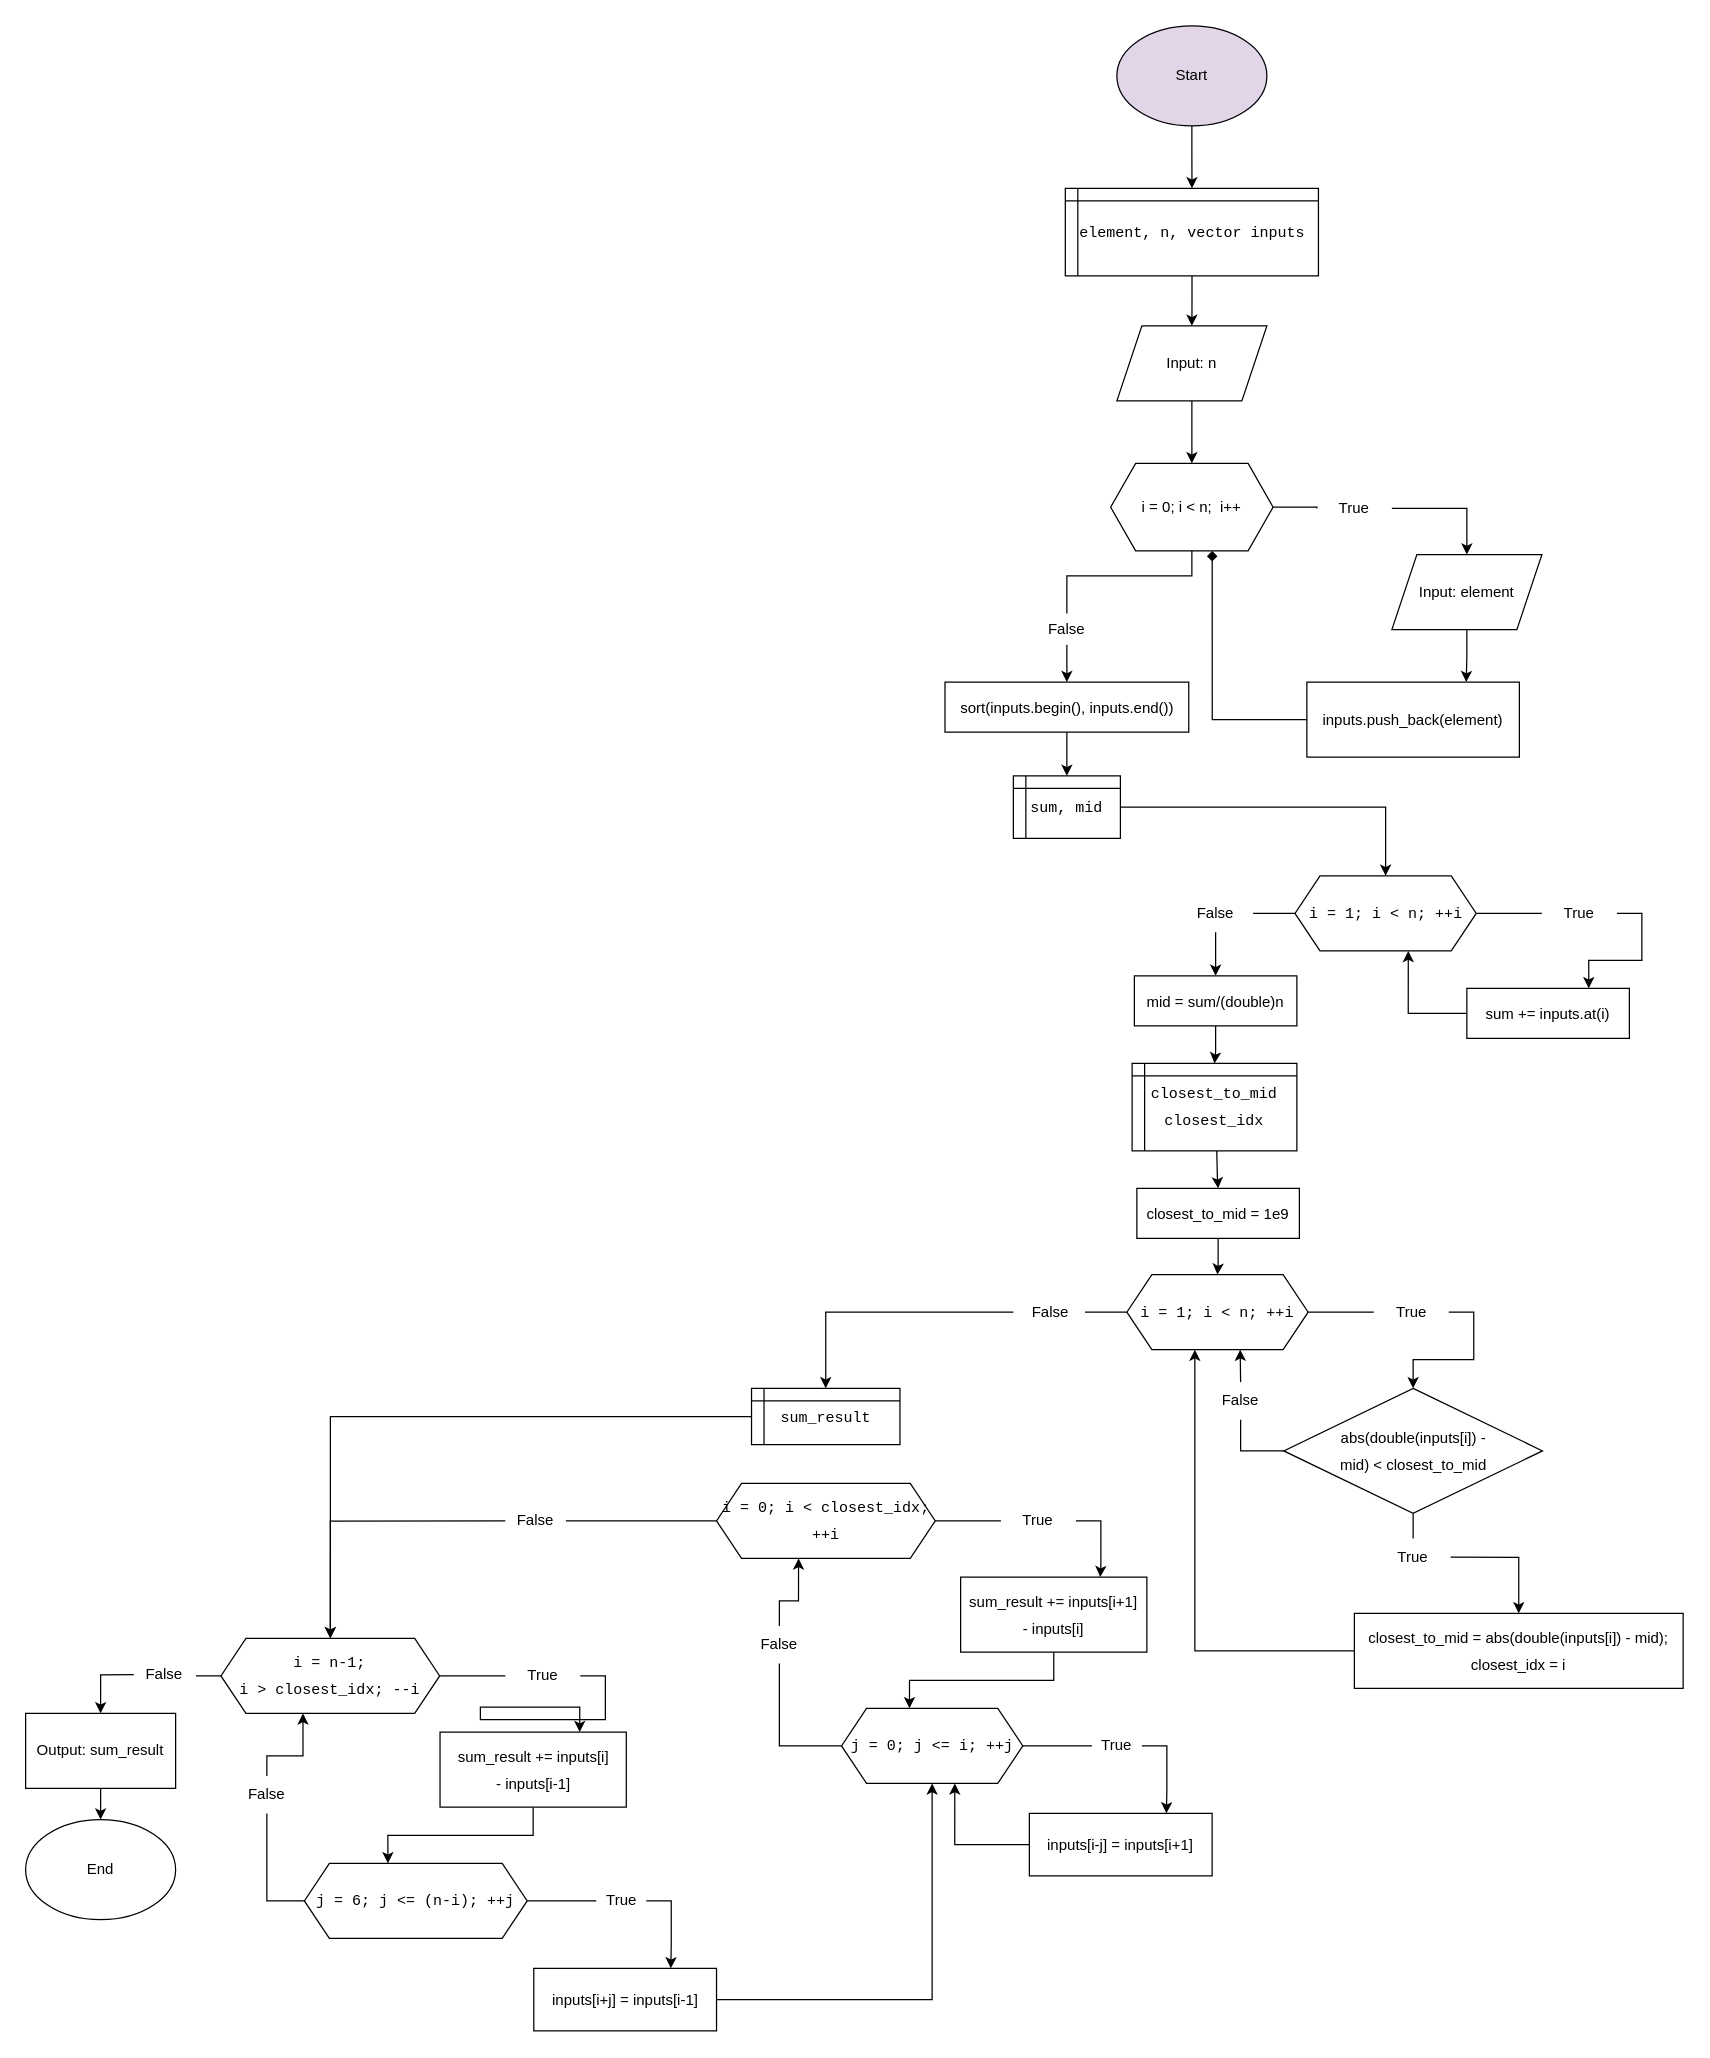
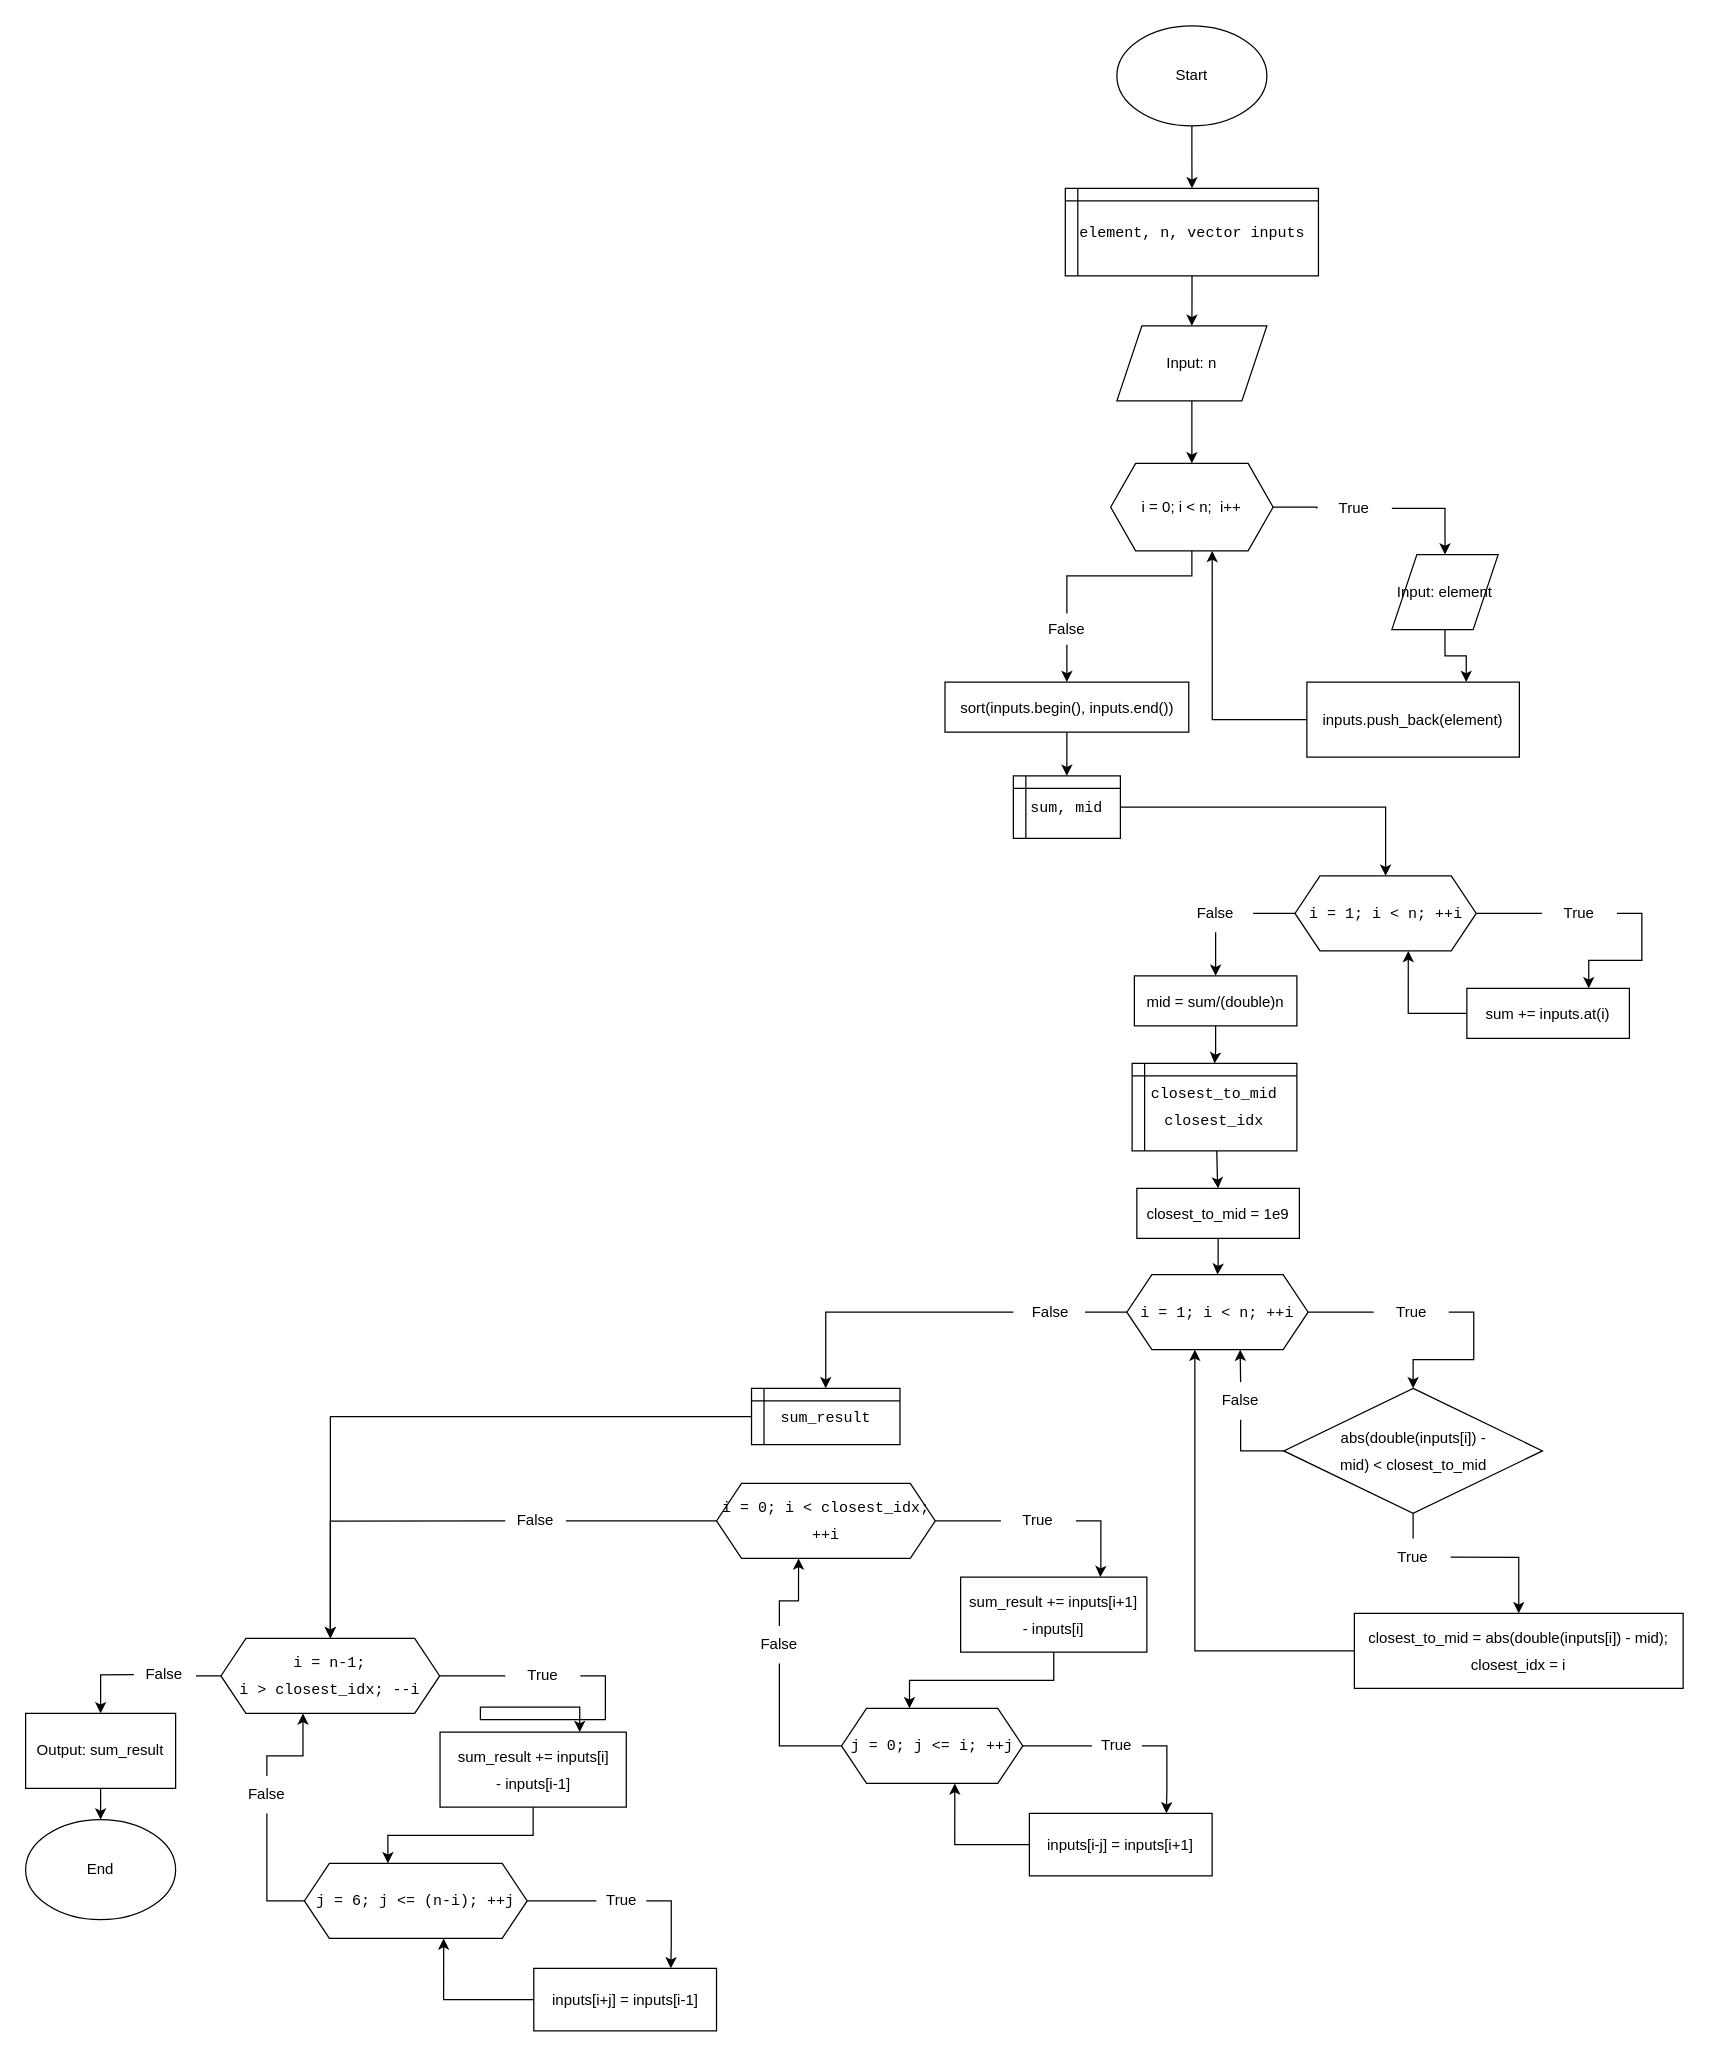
node "Start": fillcolor #e1d5e7 -> #ffffff
edge "inputs.push_back(element)" -> "i = 0; i < n; i++": arrowhead diamond -> classic
node "Input: element": size 150x75 -> 106x75
edge "inputs[i+j] = inputs[i-1]" -> "j = 0; j <= i; ++j": now "inputs[i+j] = inputs[i-1]" -> "j = 6; j <= (n-i); ++j"
